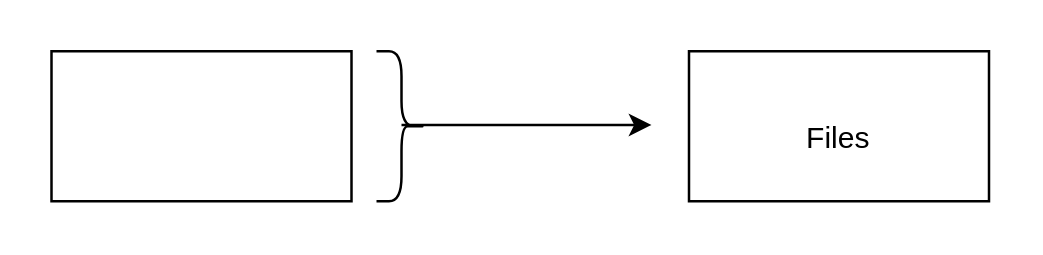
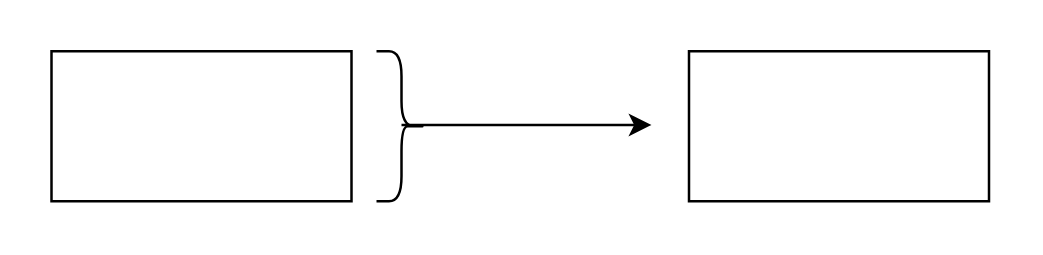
node "Files": removed
